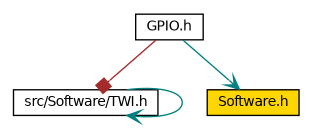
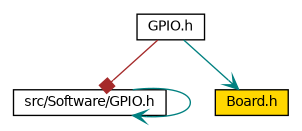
node "src/Software/TWI.h": label "src/Software/TWI.h" -> "src/Software/GPIO.h"
node "Software.h": label "Software.h" -> "Board.h"
